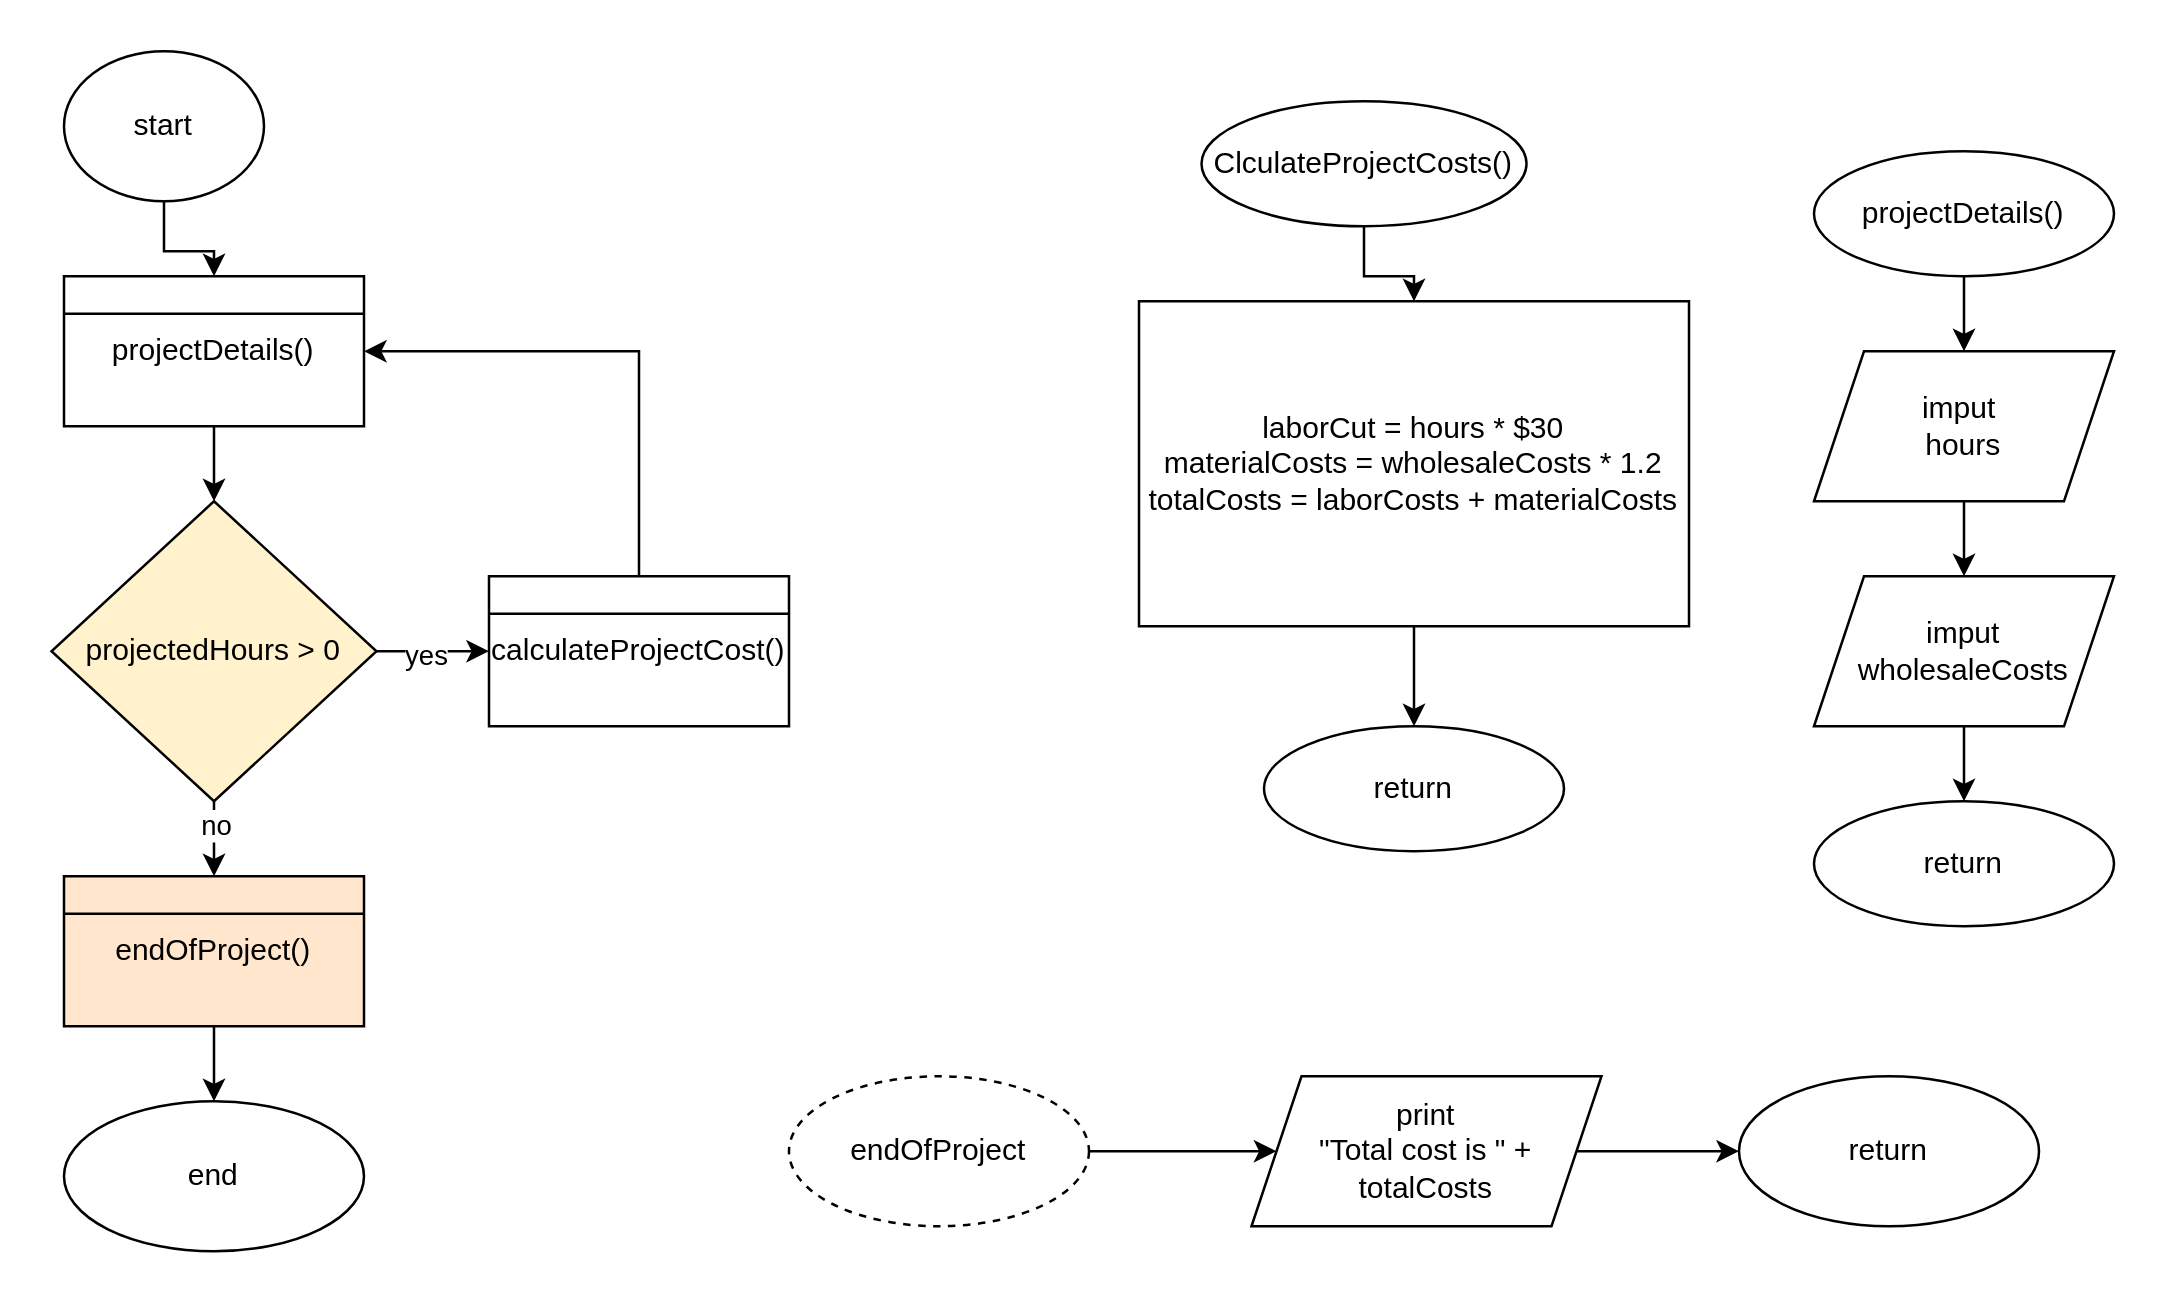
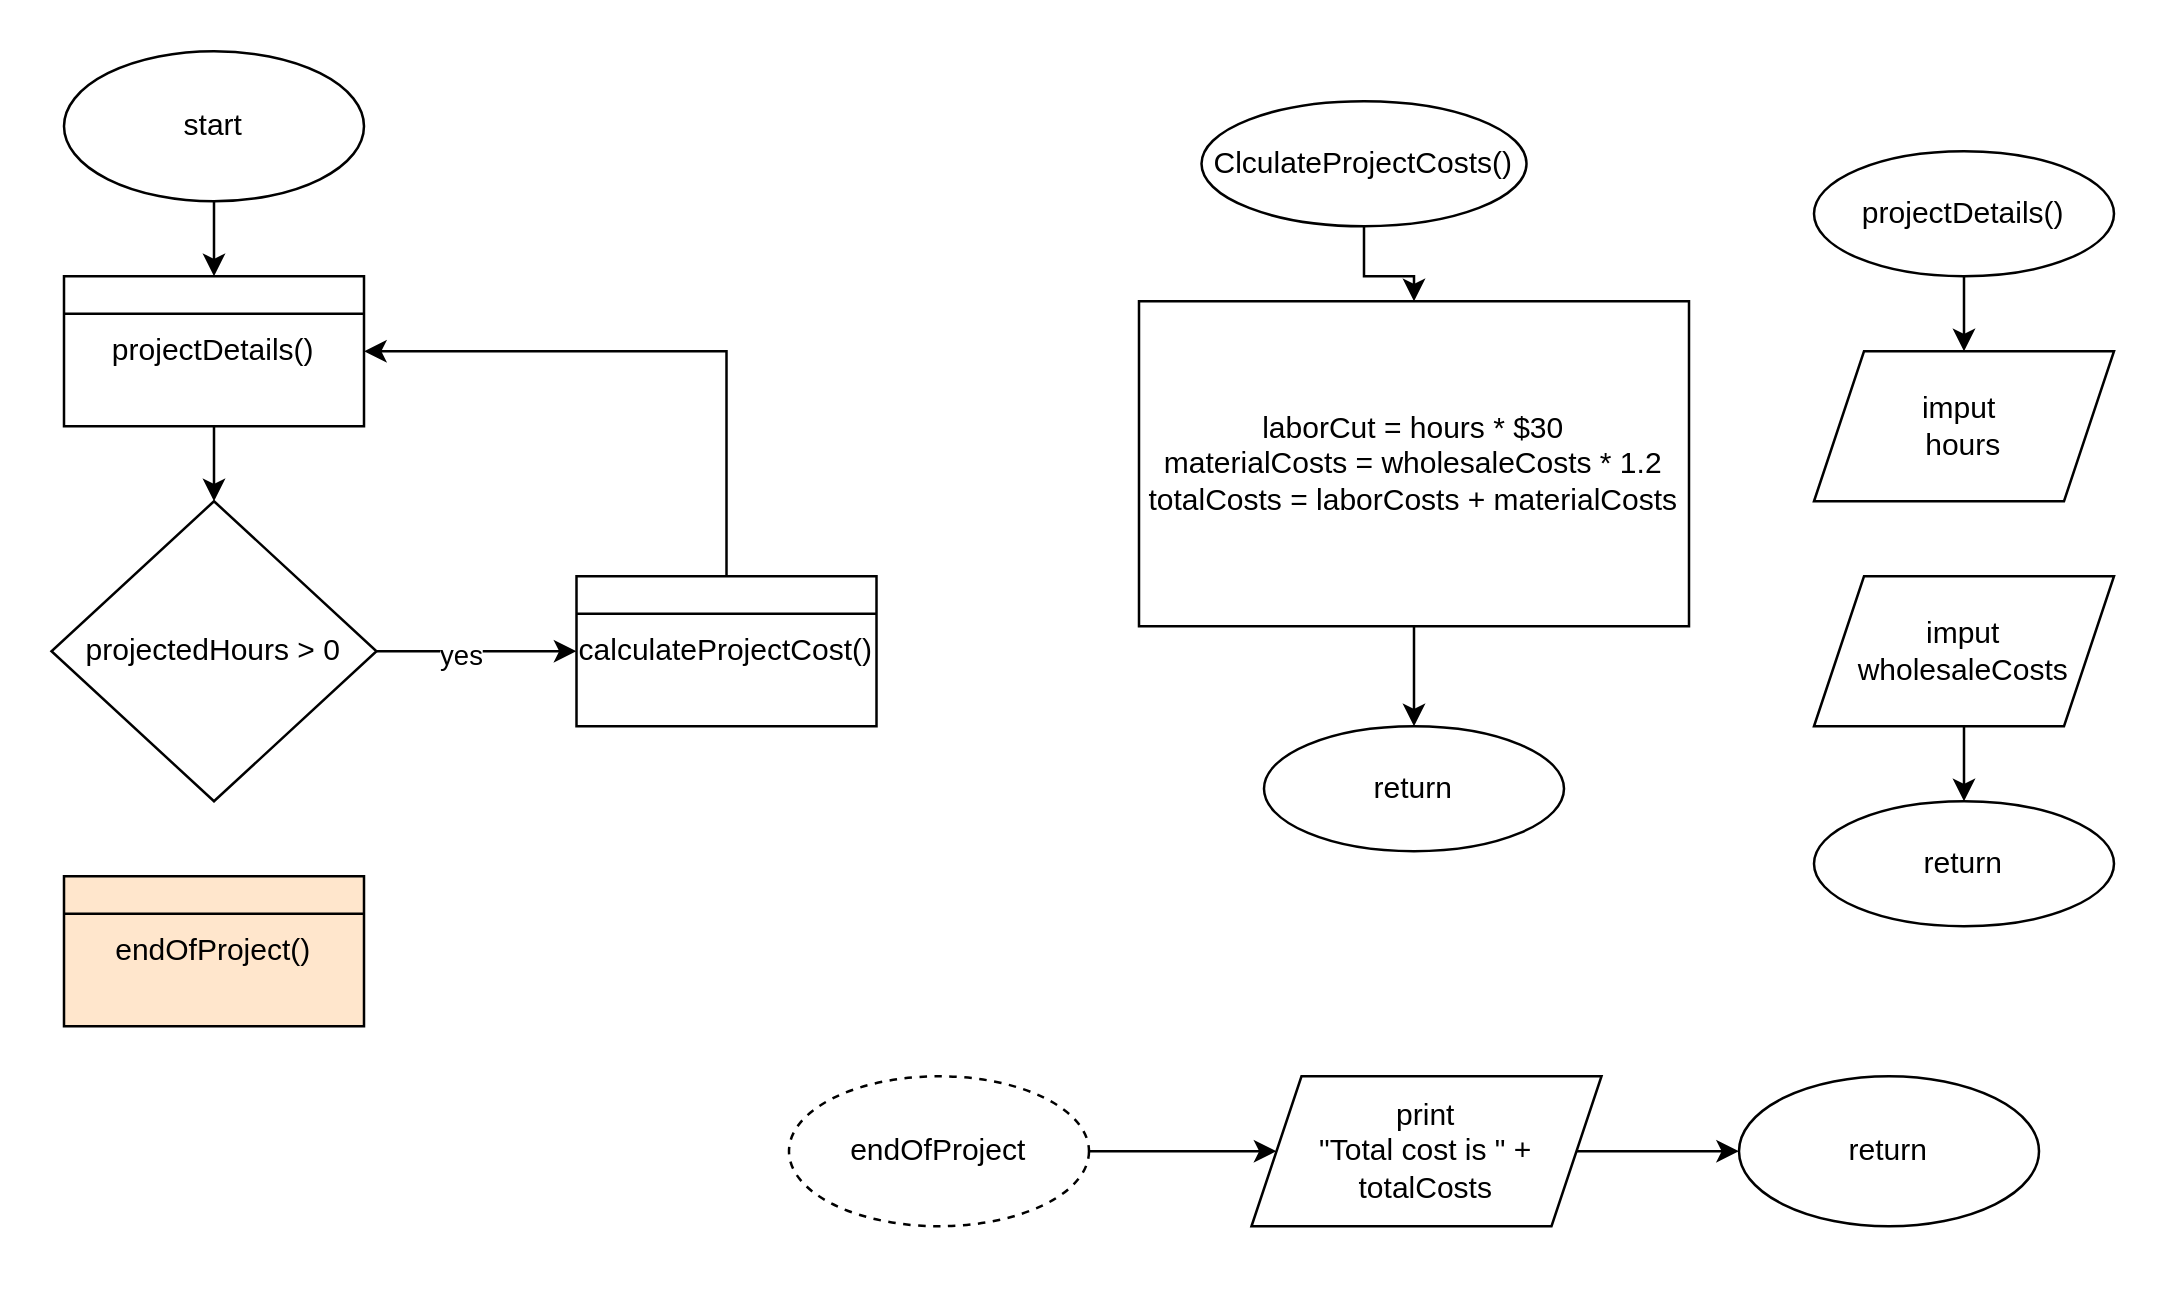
node "start": size 200x150 -> 300x150
edge "imput hours" -> "imput wholesaleCosts": removed
node "projectedHours > 0": fillcolor #fff2cc -> #ffffff
node "calculateProjectCost()": moved (639, 651) -> (726, 651)
edge "projectedHours > 0" -> "endOfProject()": removed, label "no"
edge "endOfProject()" -> "end": removed
node "end": removed
